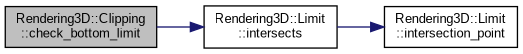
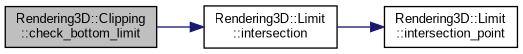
node "Rendering3D::Limit ::intersects": label "Rendering3D::Limit ::intersects" -> "Rendering3D::Limit ::intersection"
